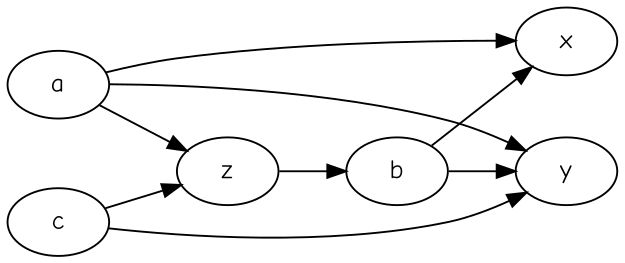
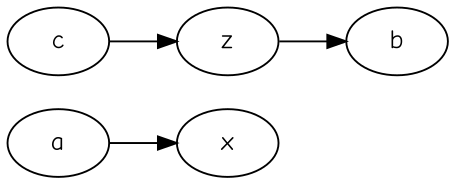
edge "b" -> "x": removed
edge "a" -> "z": removed
node "y": removed
